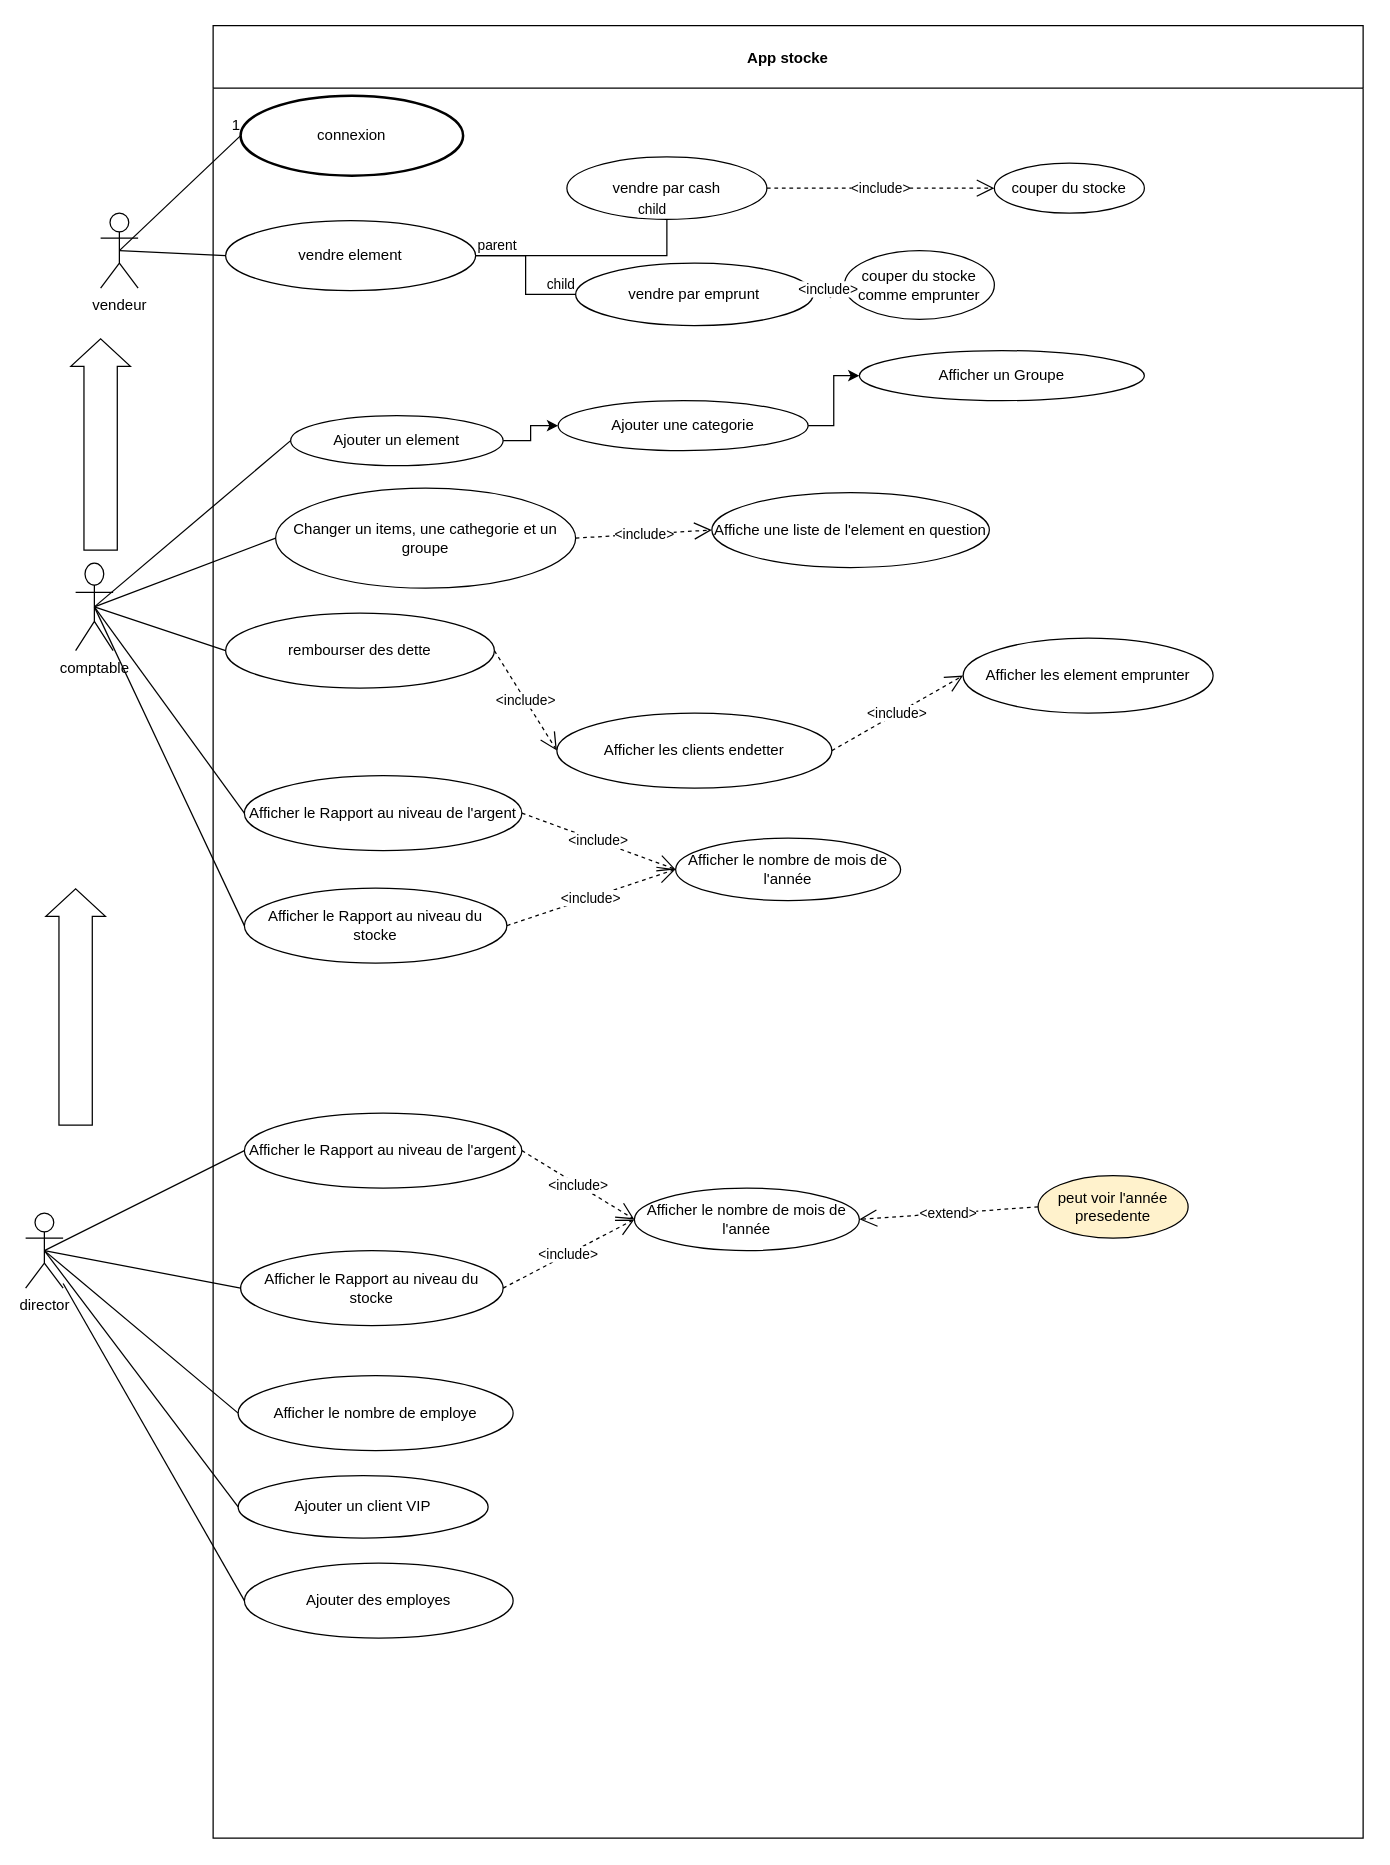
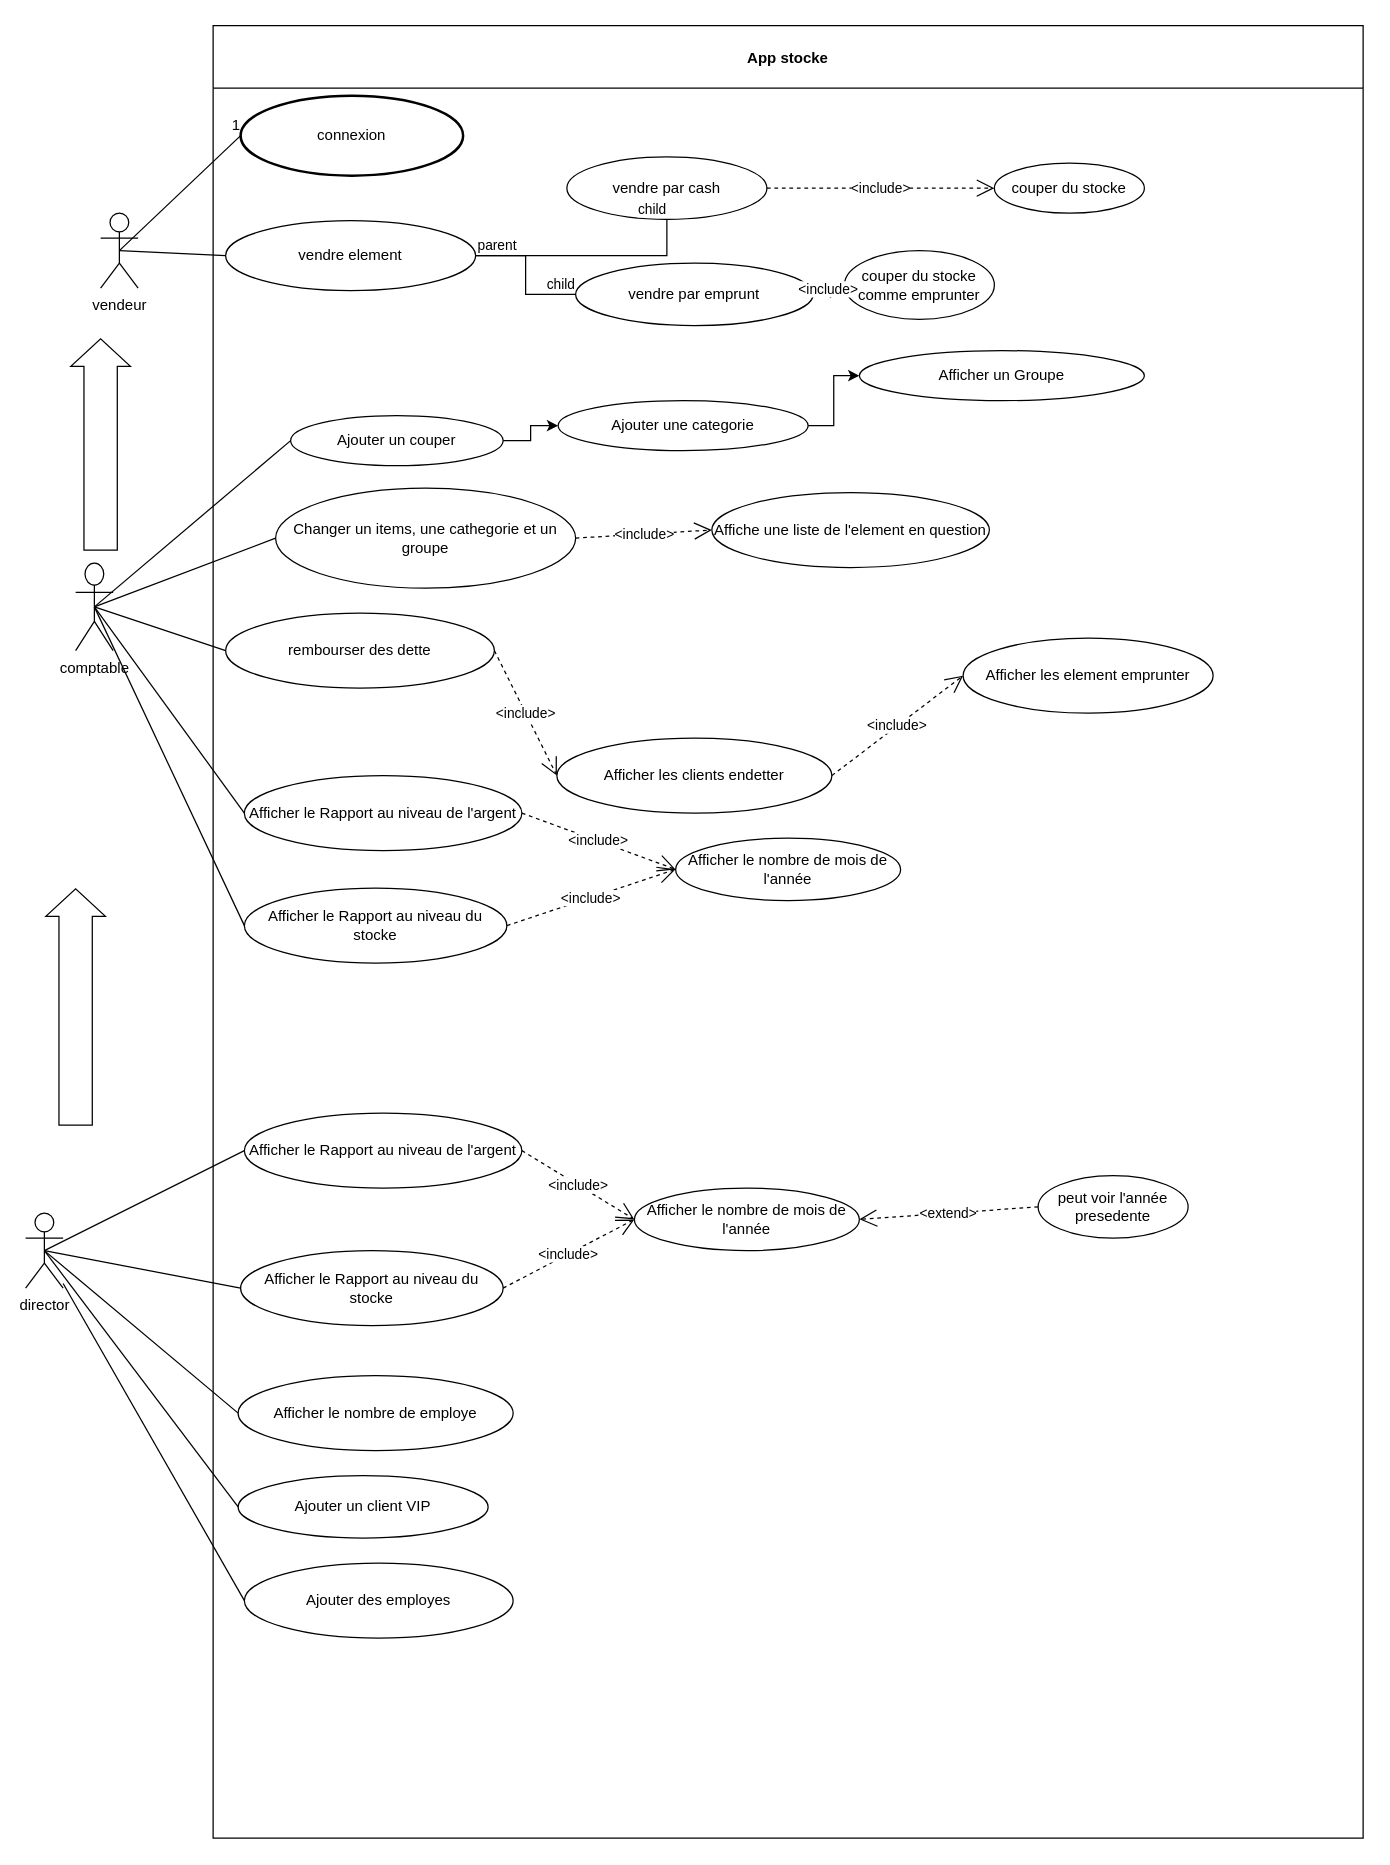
node "Ajouter un element": label "Ajouter un element" -> "Ajouter un couper"
node "Afficher les clients endetter": moved (694, 751) -> (694, 776)
node "peut voir l'année presedente": fillcolor #fff2cc -> #ffffff
